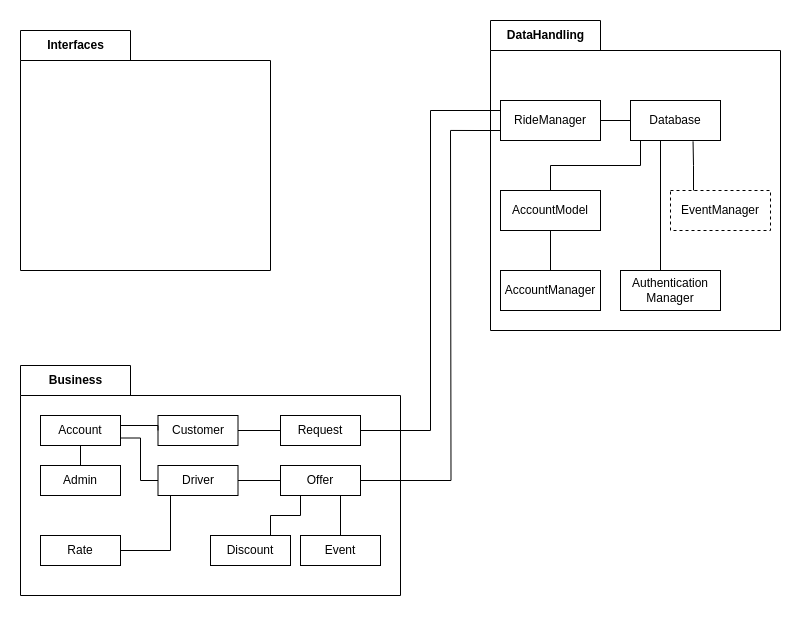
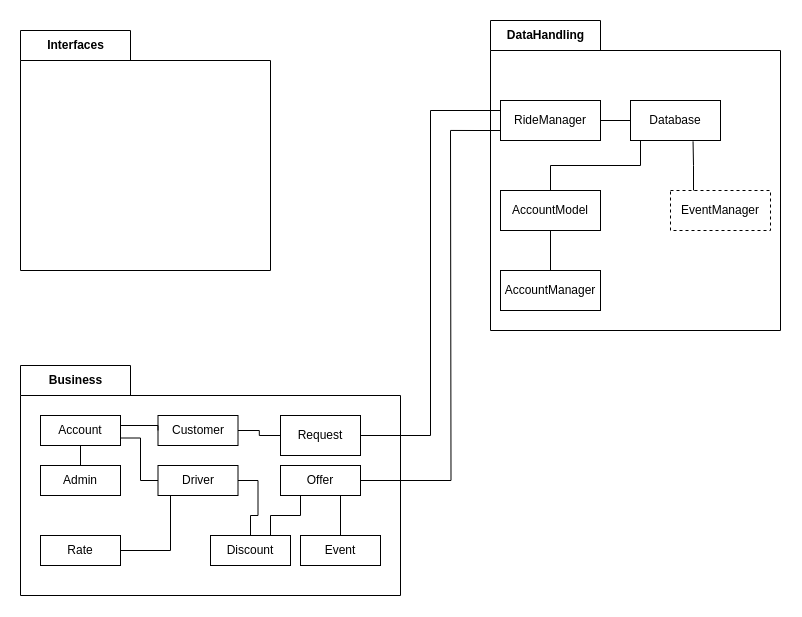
edge "Database" -- "Authentication Manager": removed
node "Authentication Manager": removed
node "Request": size 80x30 -> 80x40
edge "Driver" -- "Offer": now "Driver" -- "Discount"
